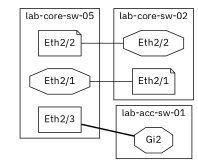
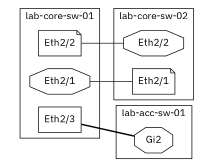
cluster "lab-core-sw-05": label "lab-core-sw-05" -> "lab-core-sw-01"
